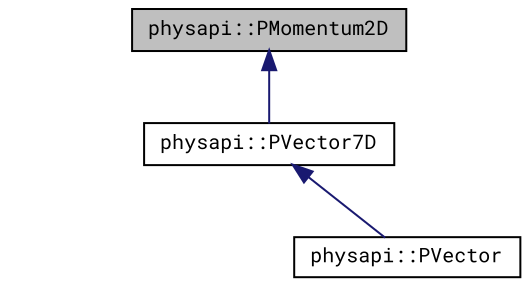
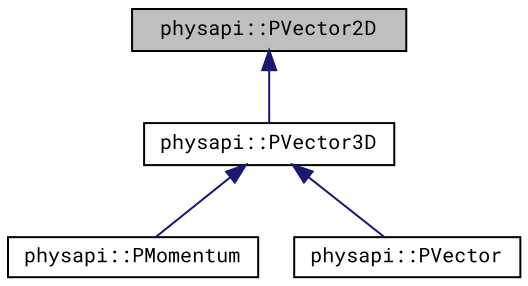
node "physapi::PMomentum2D": label "physapi::PMomentum2D" -> "physapi::PVector2D"
node "physapi::PVector7D": label "physapi::PVector7D" -> "physapi::PVector3D"
node "physapi::PMomentum": added
